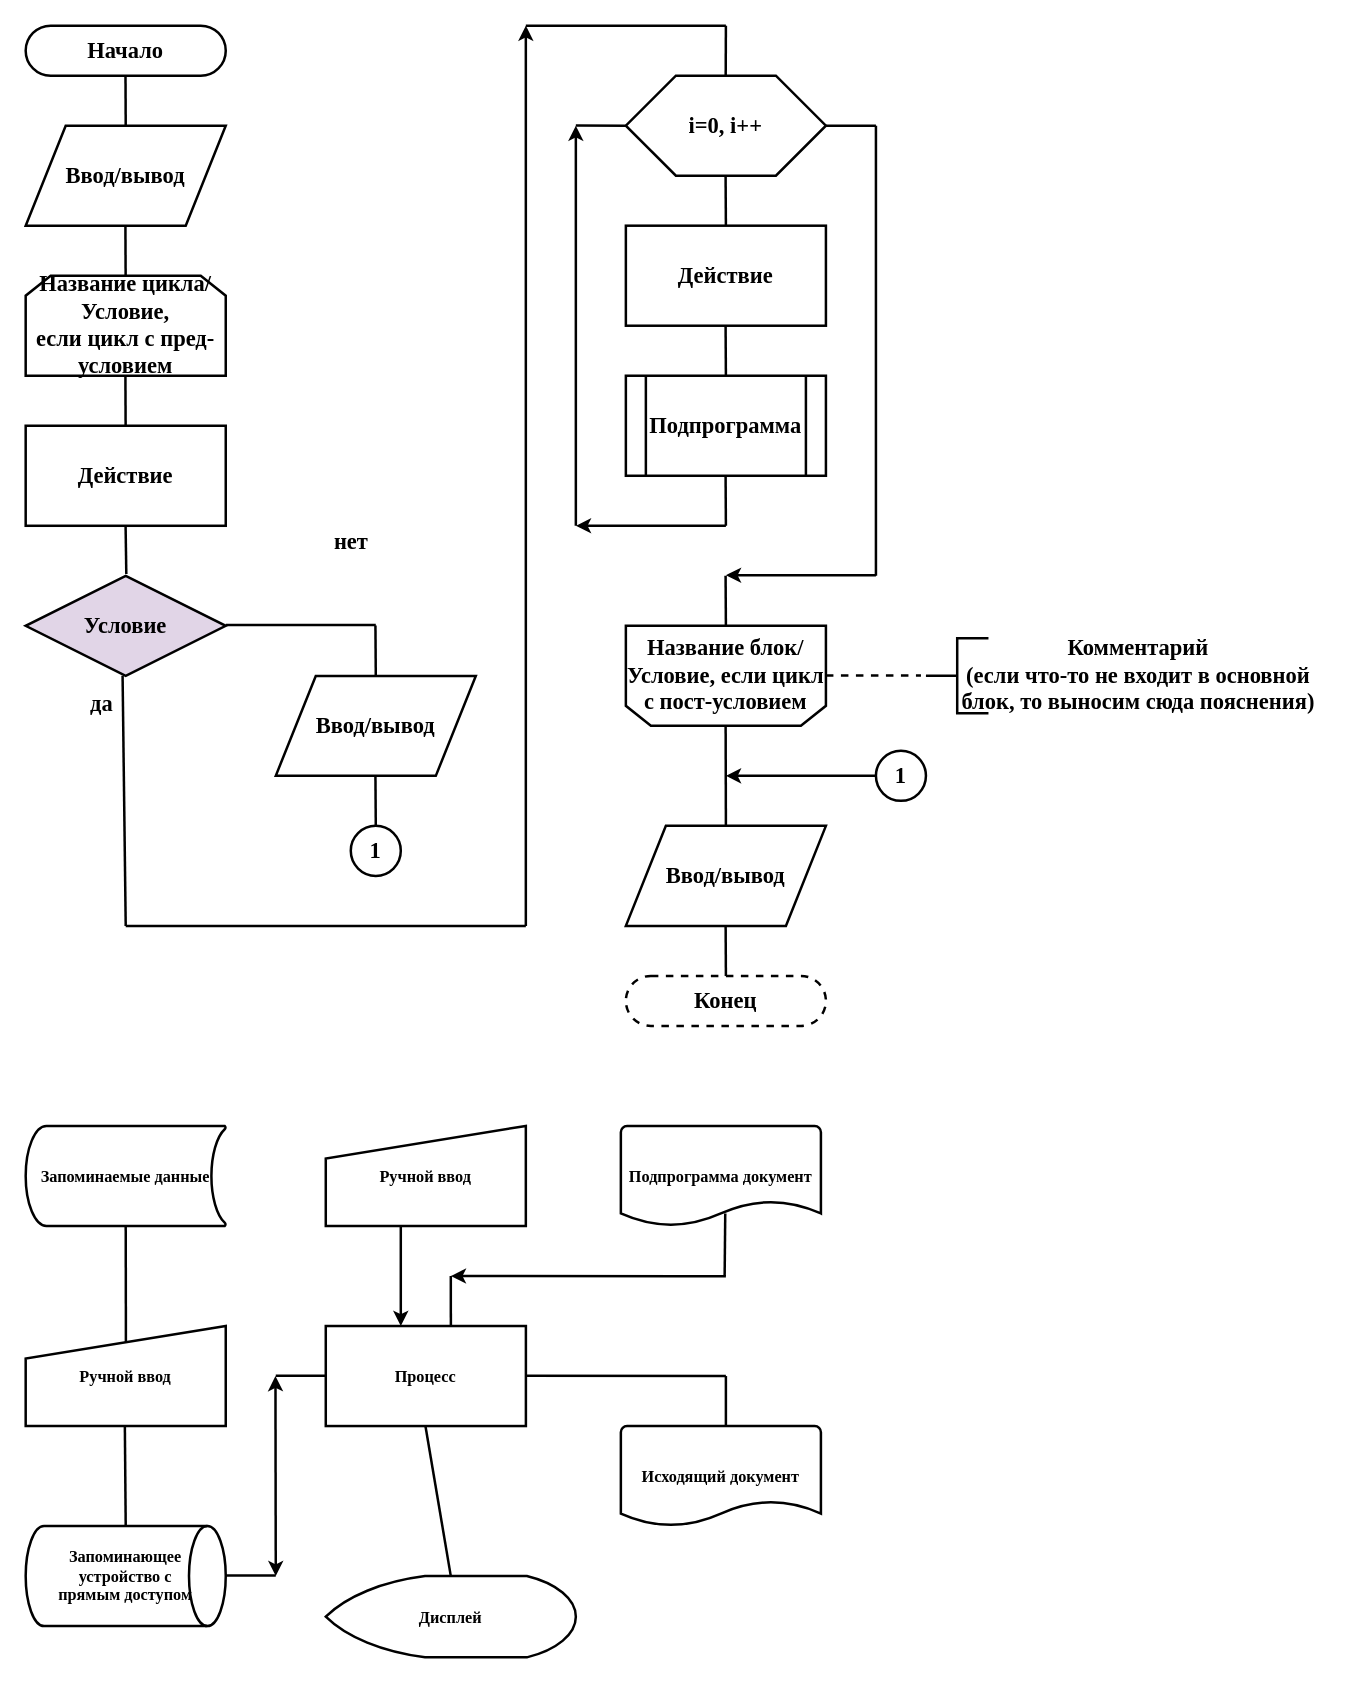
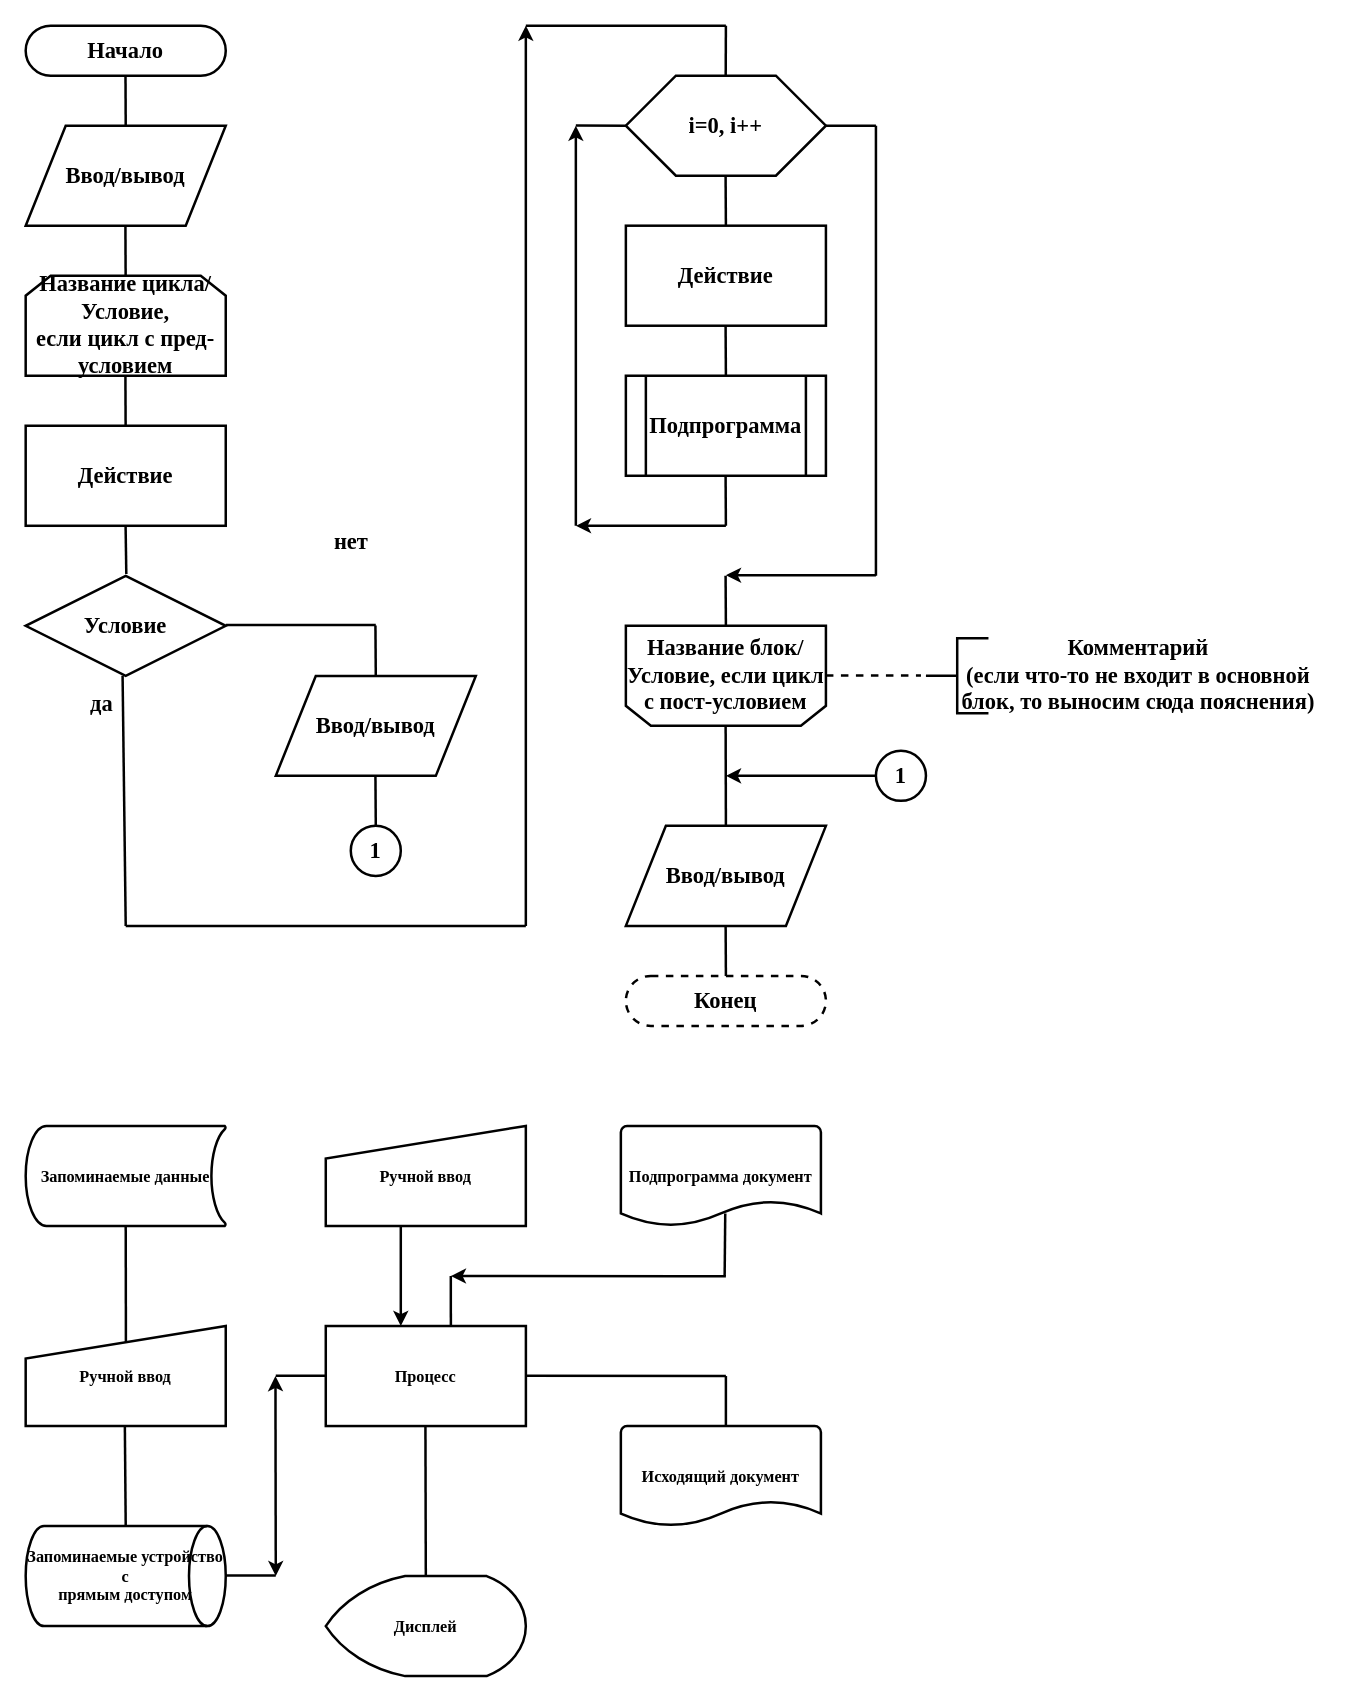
node "Условие": fillcolor #e1d5e7 -> #ffffff
node "Запоминающее устройство с прямым доступом": label "Запоминающее устройство с прямым доступом" -> "Запоминаемые устройство с прямым доступом"
node "Дисплей": size 250x81 -> 200x100
